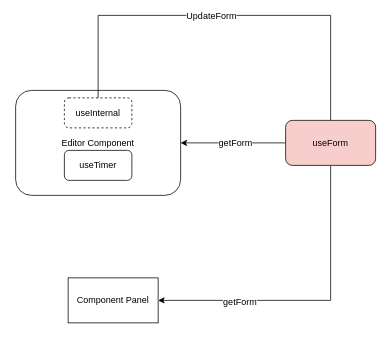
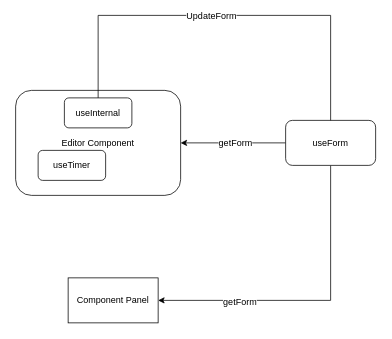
node "useInternal": style dashed -> solid
node "useForm": fillcolor #f8cecc -> #ffffff
node "useTimer": moved (98, 165) -> (72, 165)
